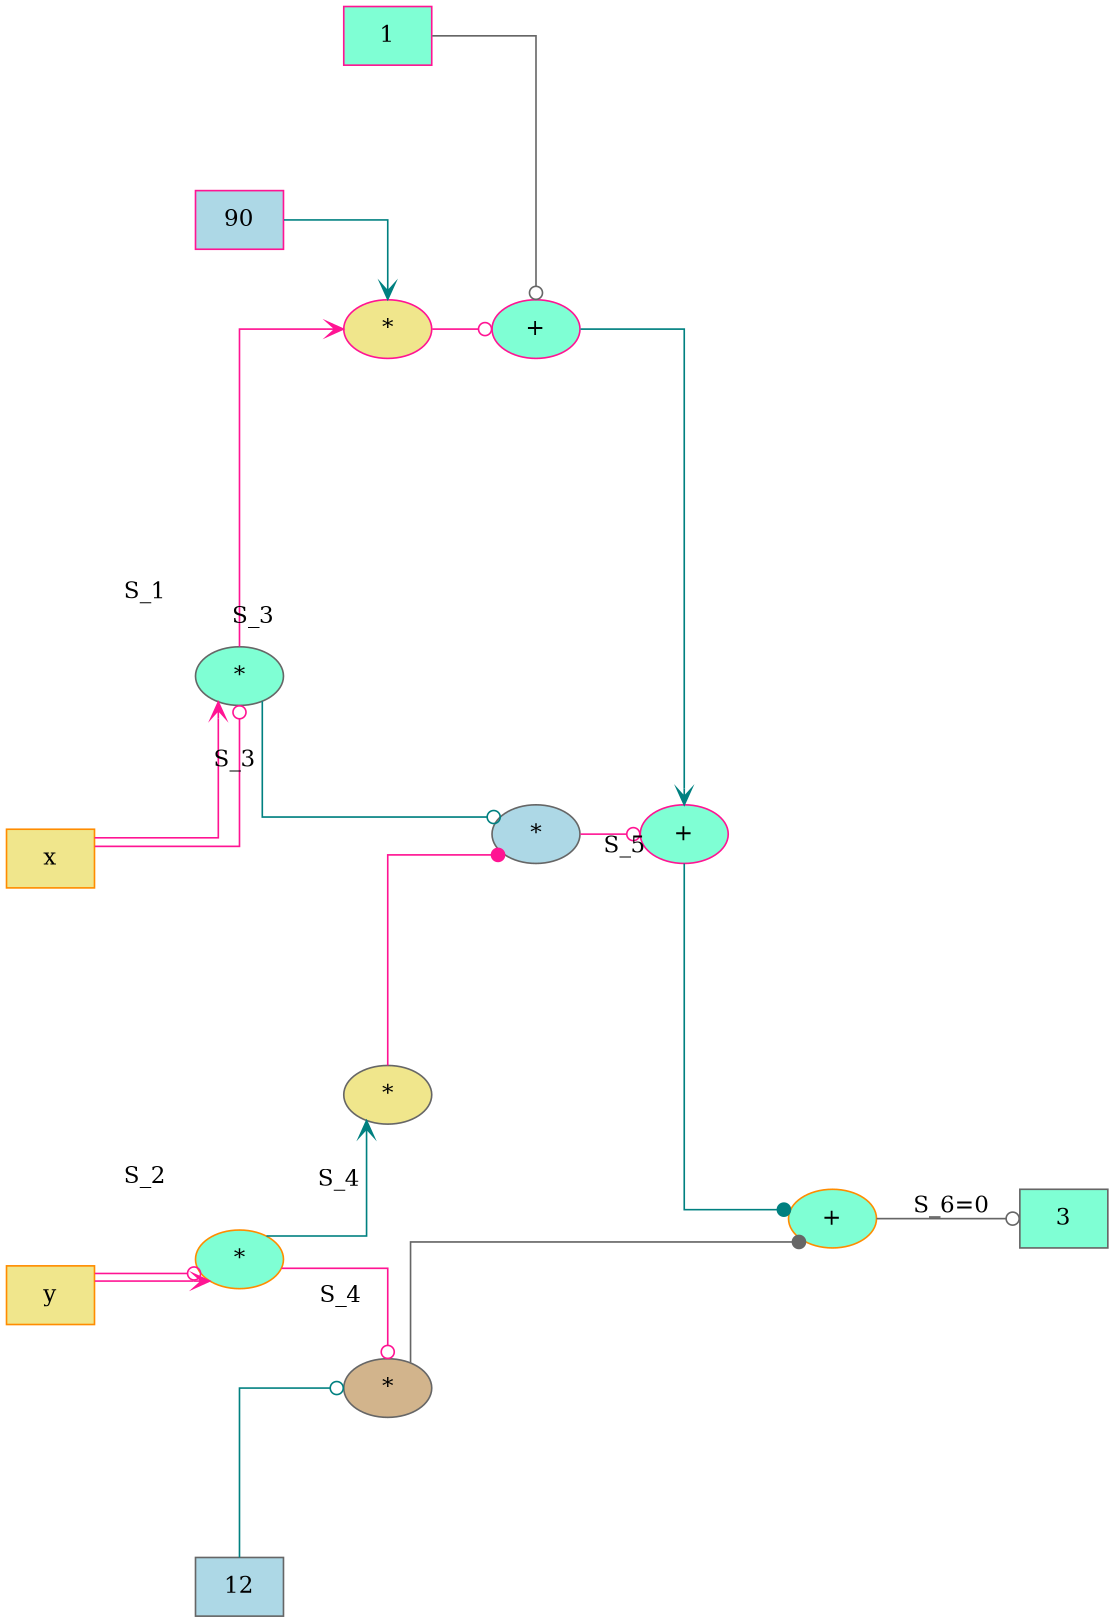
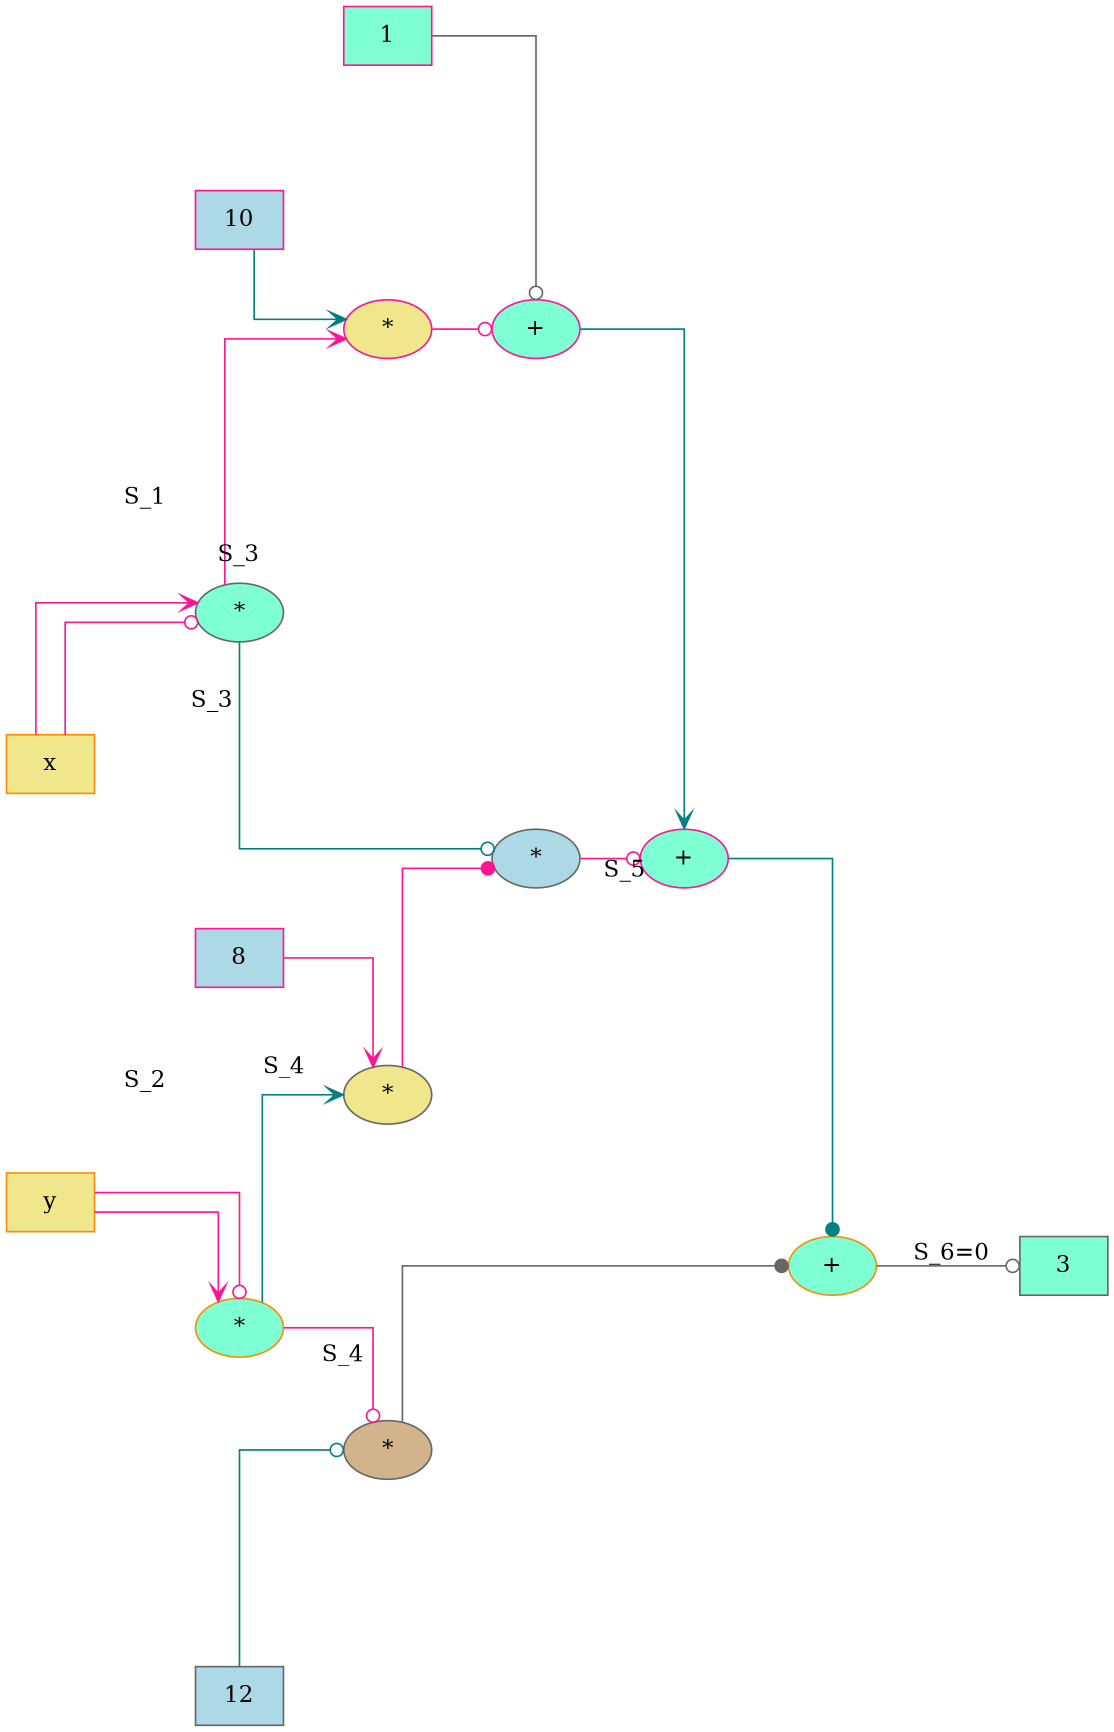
node "90": label "90" -> "10"
node "8": added
